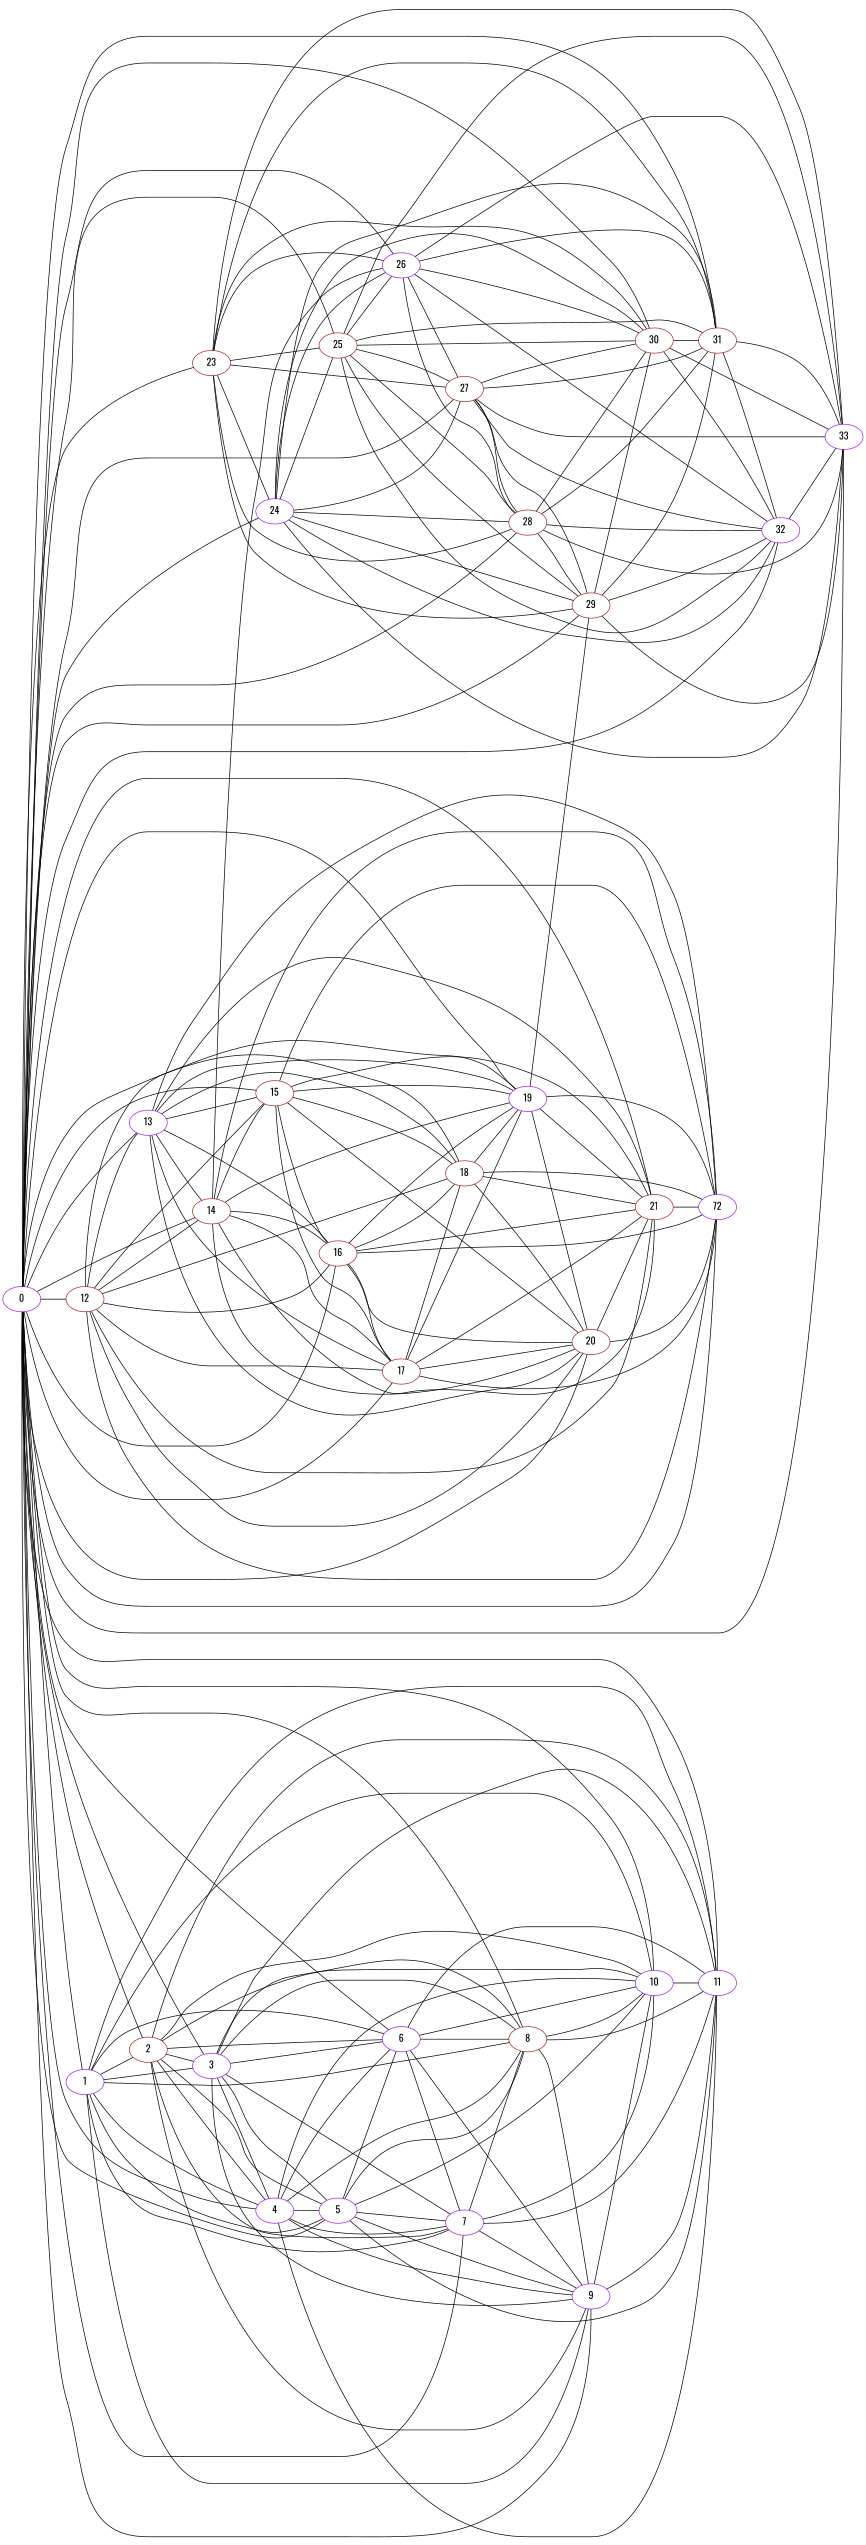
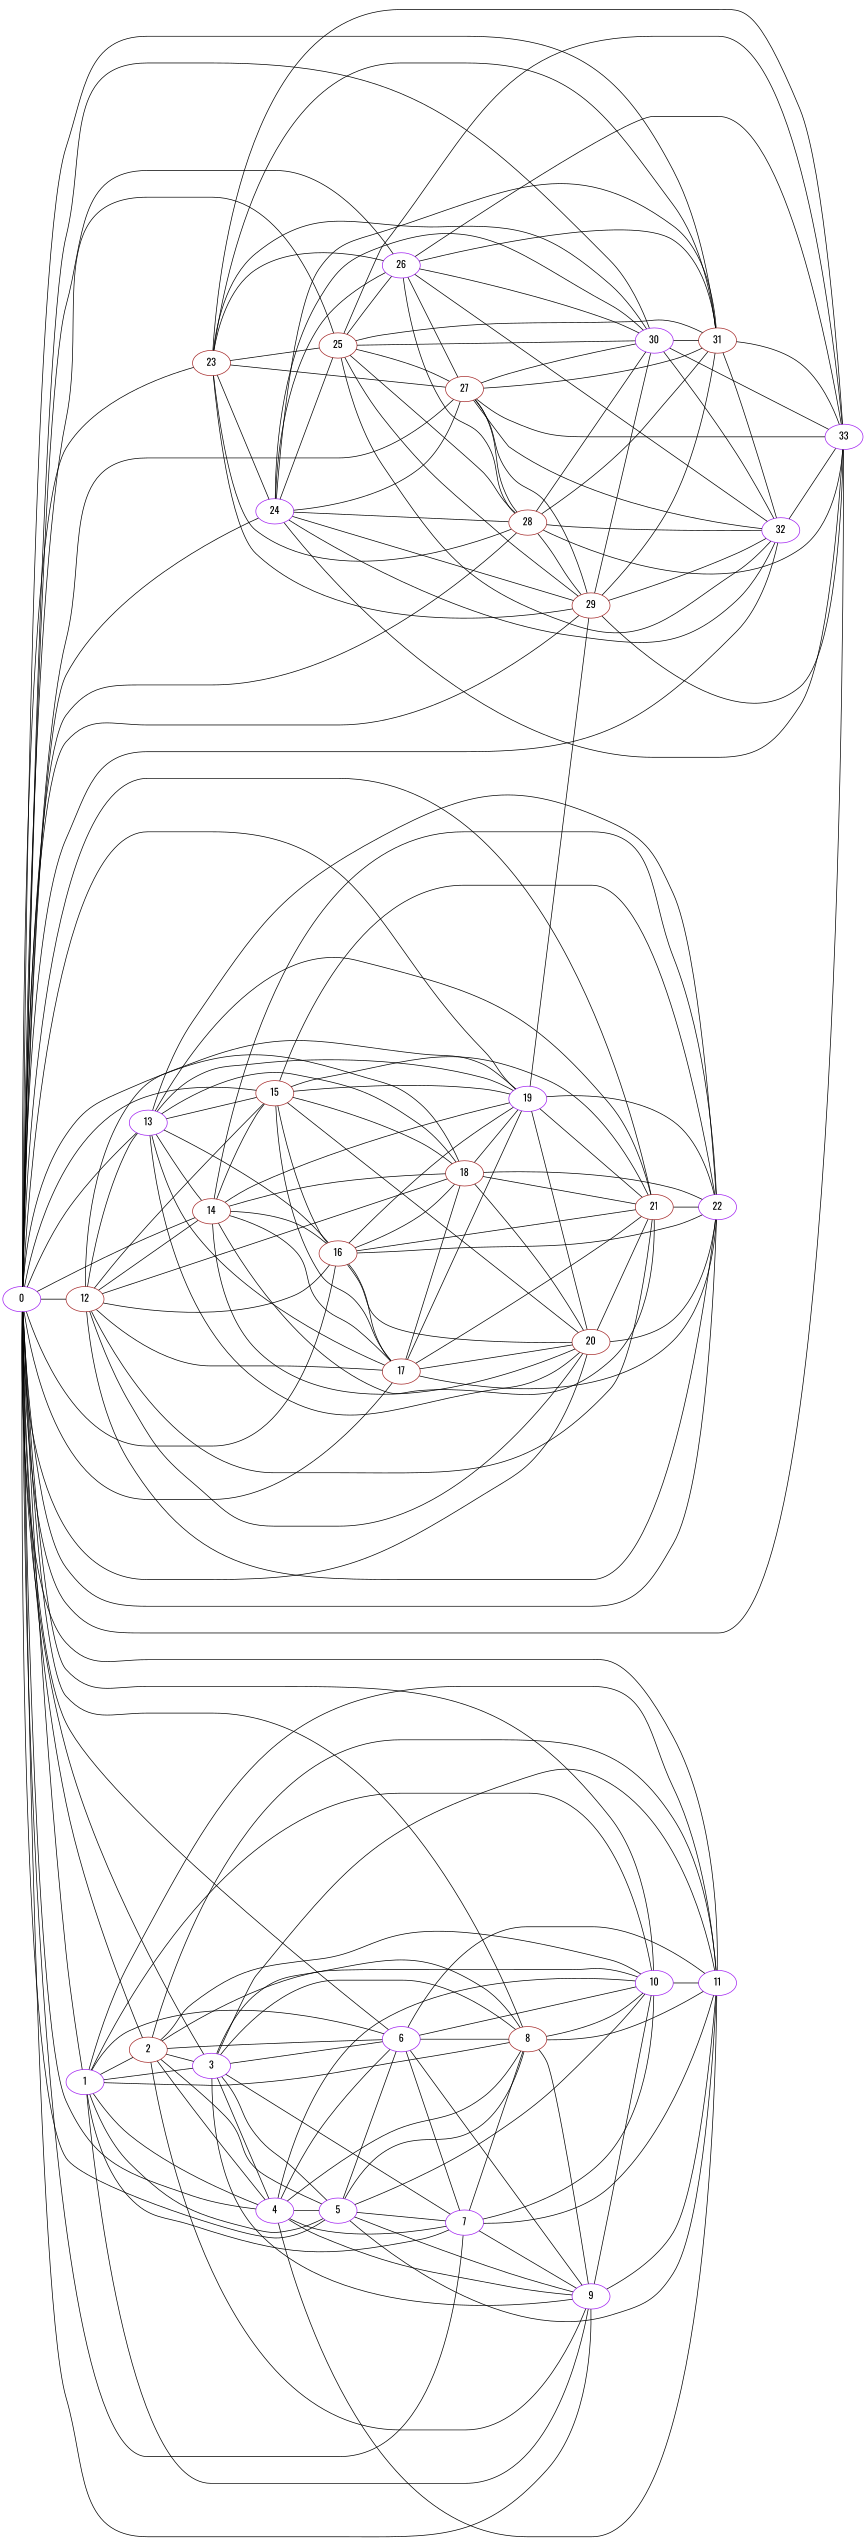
node "30": color brown -> purple
edge "26" -- "14": now "18" -- "14"
node "72": label "72" -> "22"
edge "2" -- "7": removed
